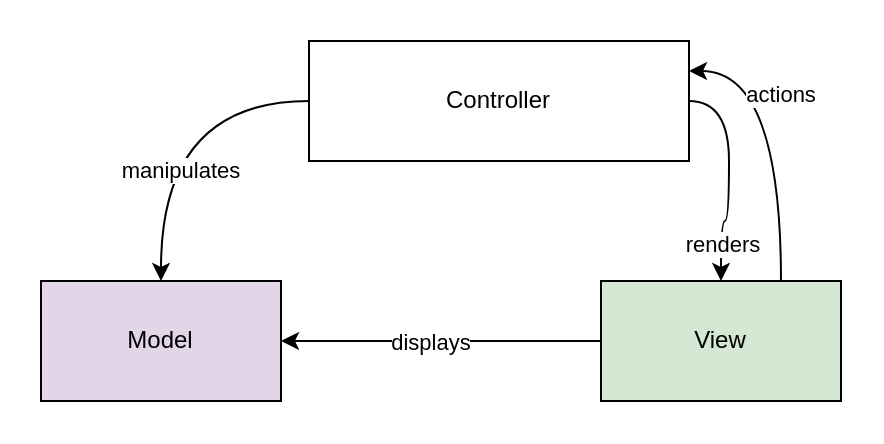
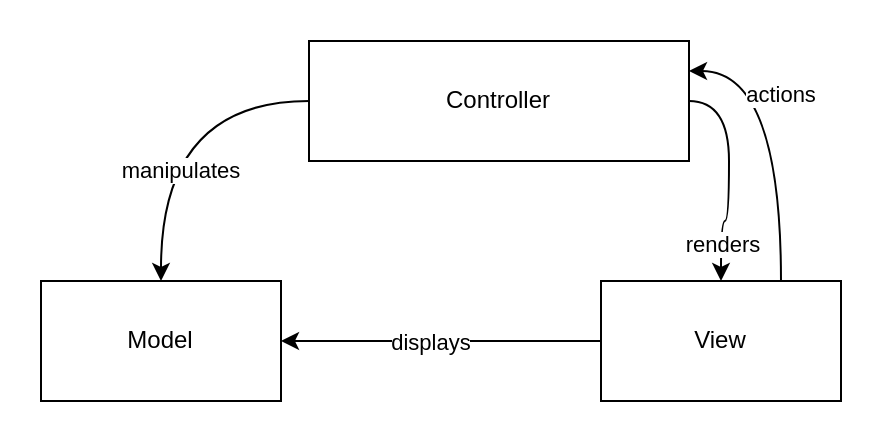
node "Model": fillcolor #e1d5e7 -> #ffffff
node "View": fillcolor #d5e8d4 -> #ffffff
